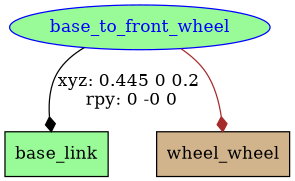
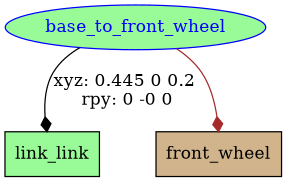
node "base_link": label "base_link" -> "link_link"
node "wheel_wheel": label "wheel_wheel" -> "front_wheel"
